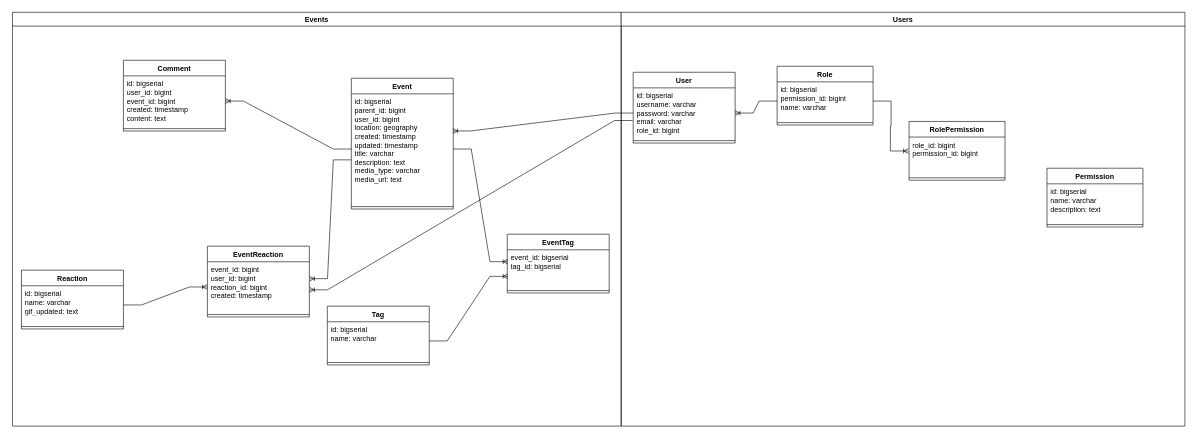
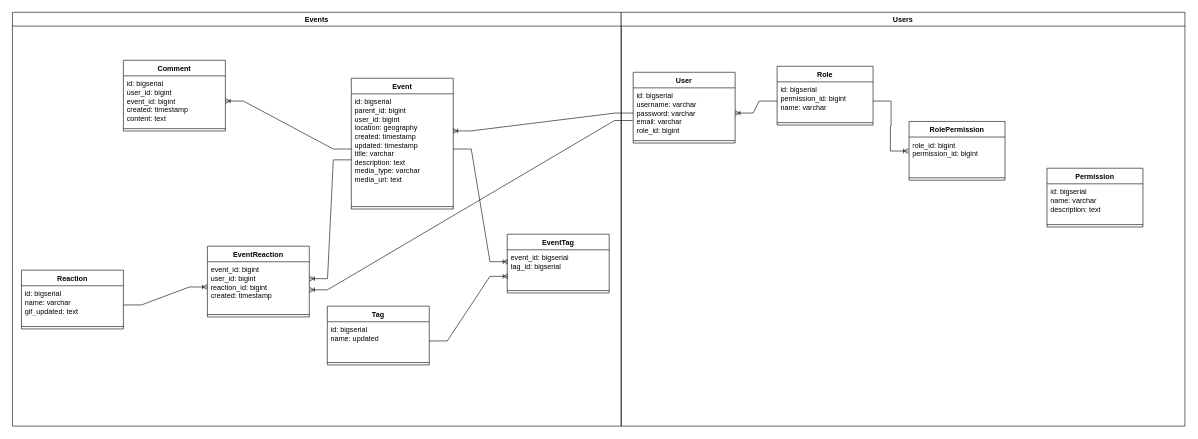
node "id: bigserial name: varchar": label "id: bigserial name: varchar" -> "id: bigserial name: updated"
